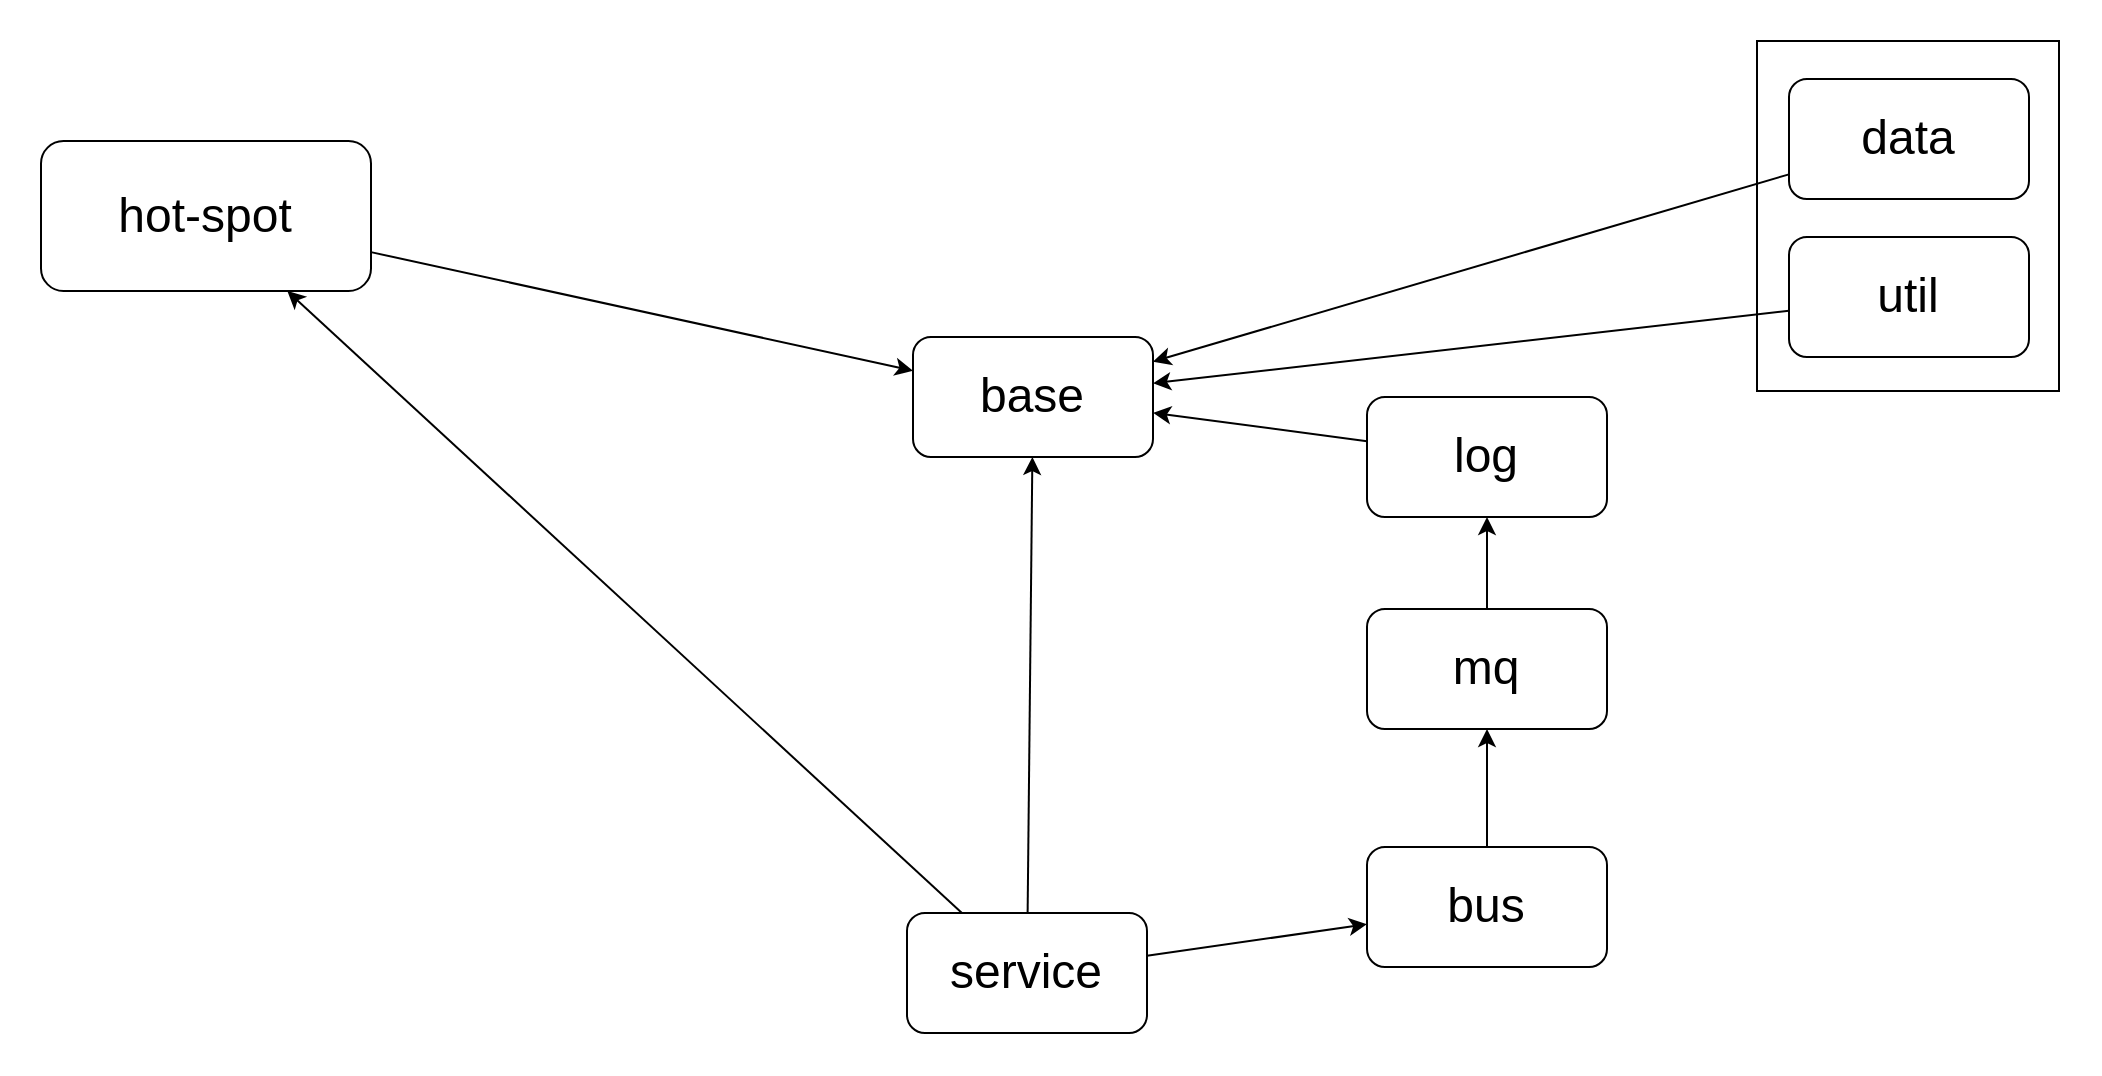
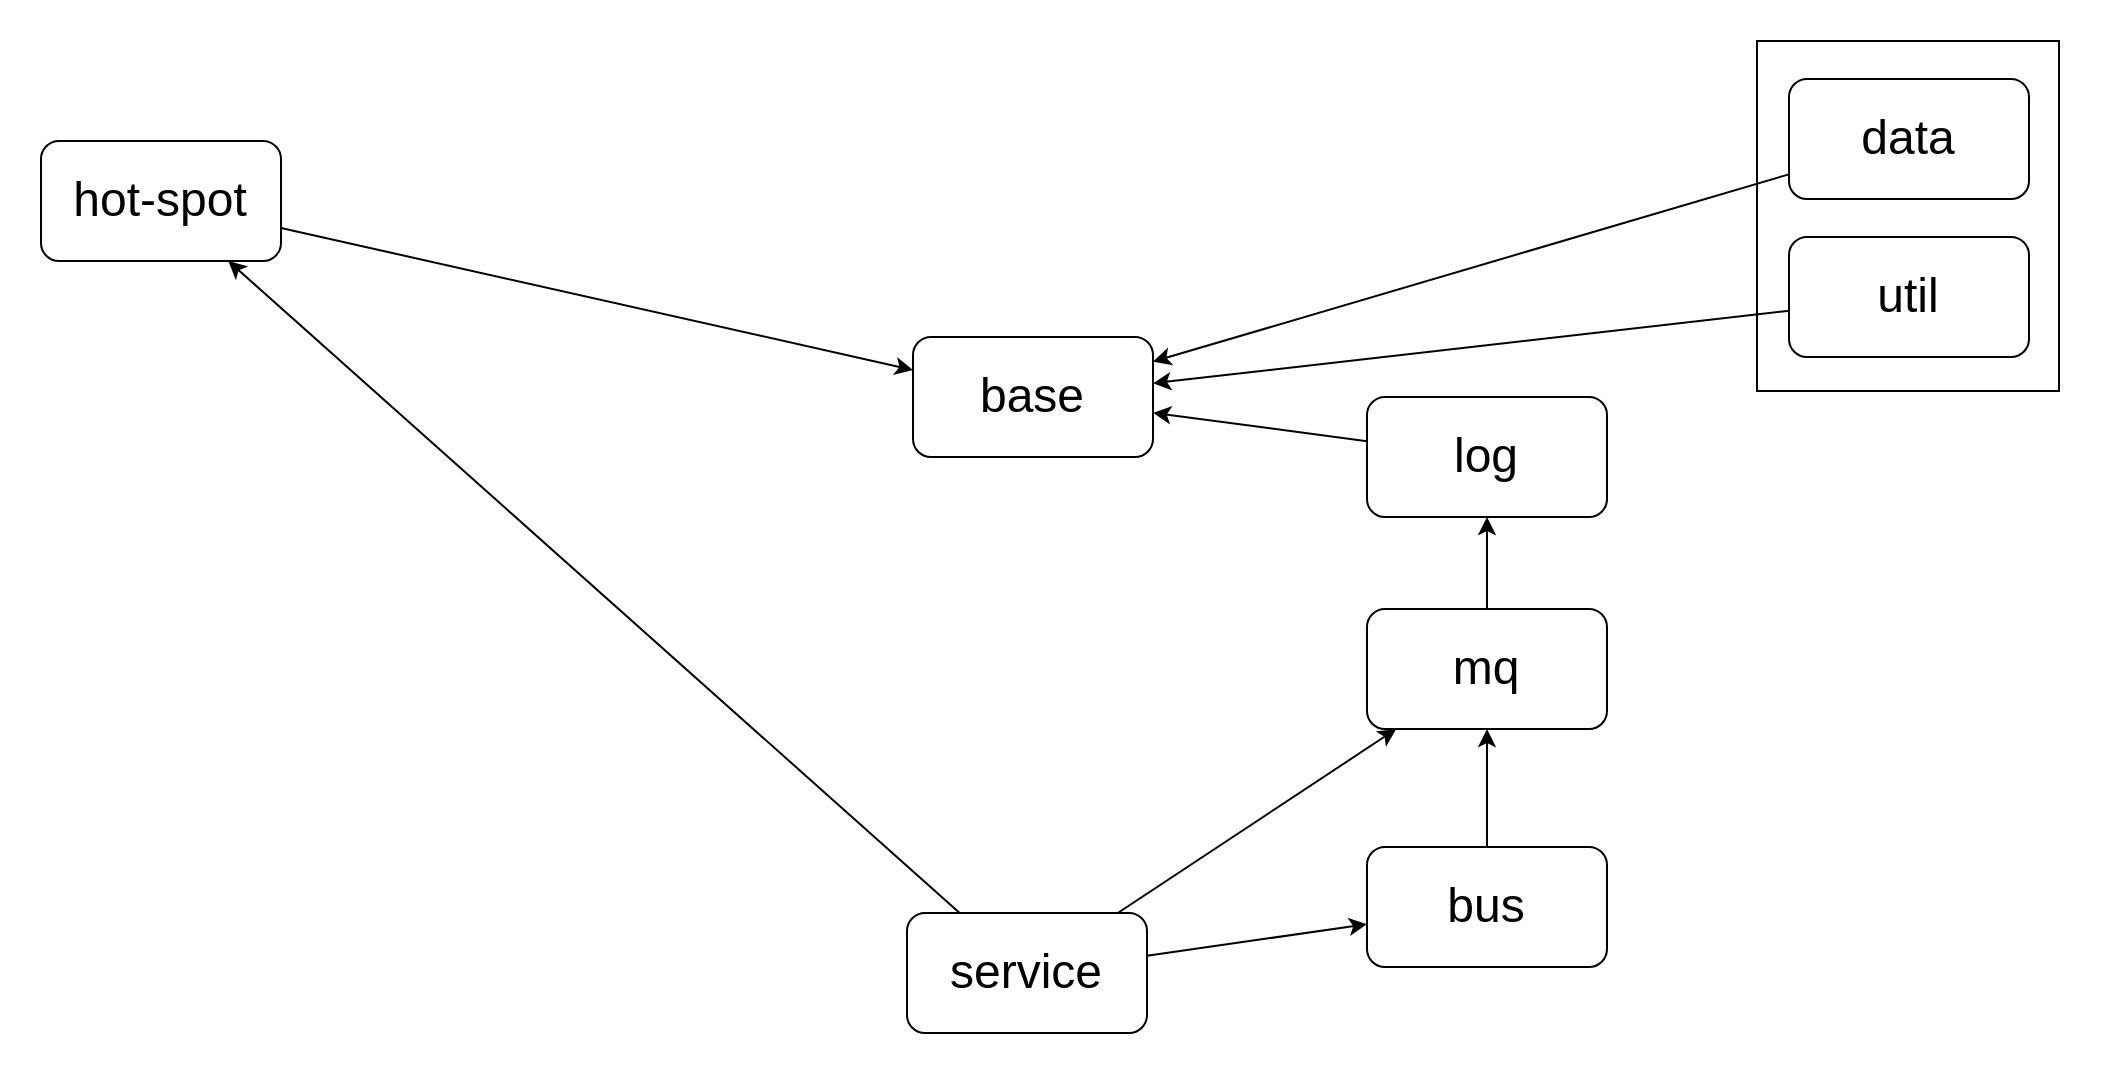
node "hot-spot": size 330x150 -> 240x120
edge "service" -> "base": now "service" -> "mq"
